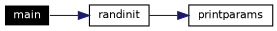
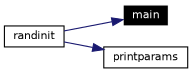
edge "main" -> "randinit": reversed
